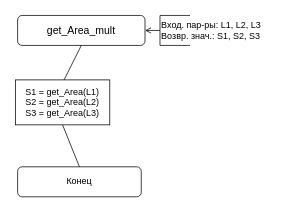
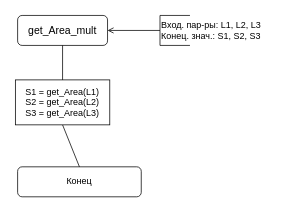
node "get_Area_mult": size 128x30 -> 90x30
node "Вход. пар-ры: L1, L2, L3 Возвр. знач.: S1, S2, S3": label "Вход. пар-ры: L1, L2, L3 Возвр. знач.: S1, S2, S3" -> "Вход. пар-ры: L1, L2, L3 Конец. знач.: S1, S2, S3"
